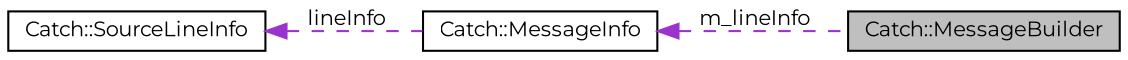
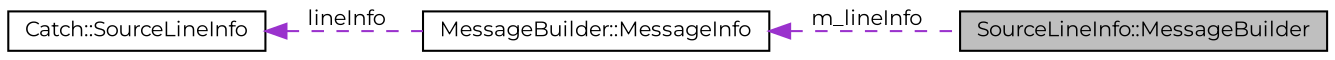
node "Catch::MessageInfo": label "Catch::MessageInfo" -> "MessageBuilder::MessageInfo"
node "Catch::MessageBuilder": label "Catch::MessageBuilder" -> "SourceLineInfo::MessageBuilder"
